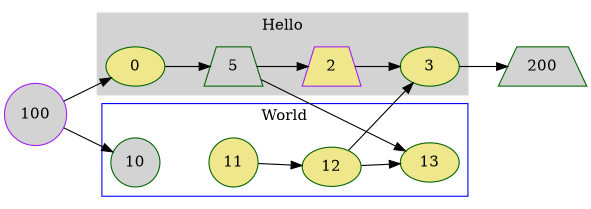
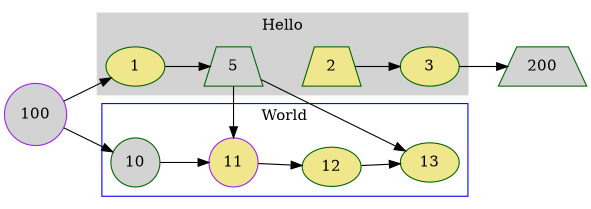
node "0": label "0" -> "1"
edge "5" -> "2": now "5" -> "11"
node "2": color purple -> darkgreen
edge "12" -> "3": removed
edge "10" -> "11": added
node "11": color darkgreen -> purple
